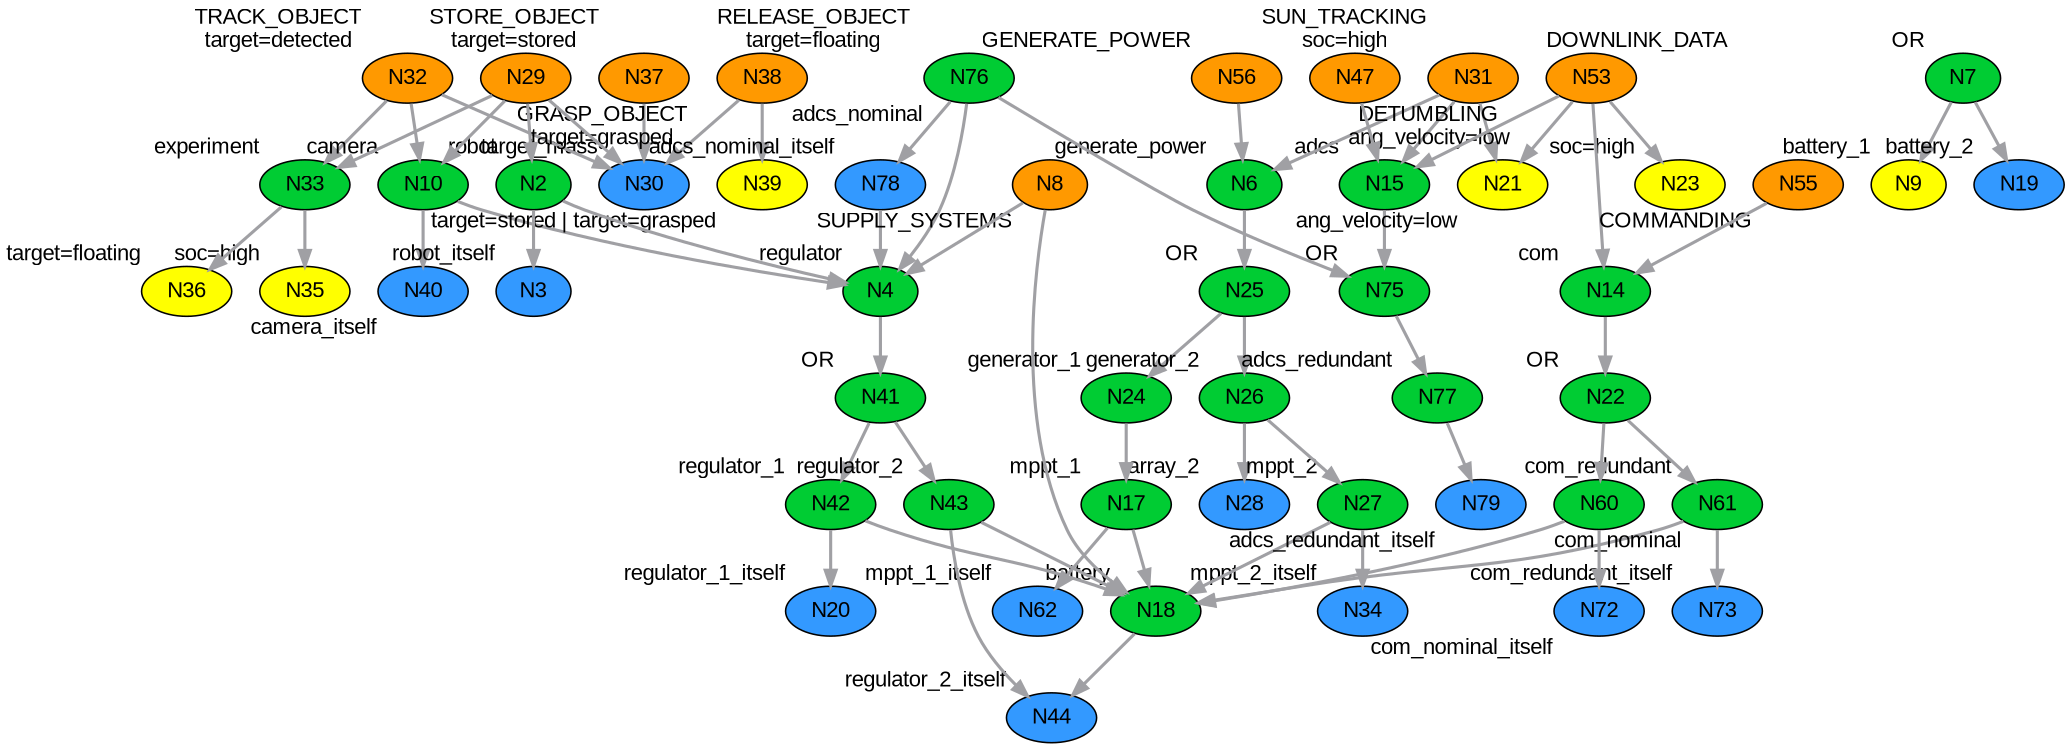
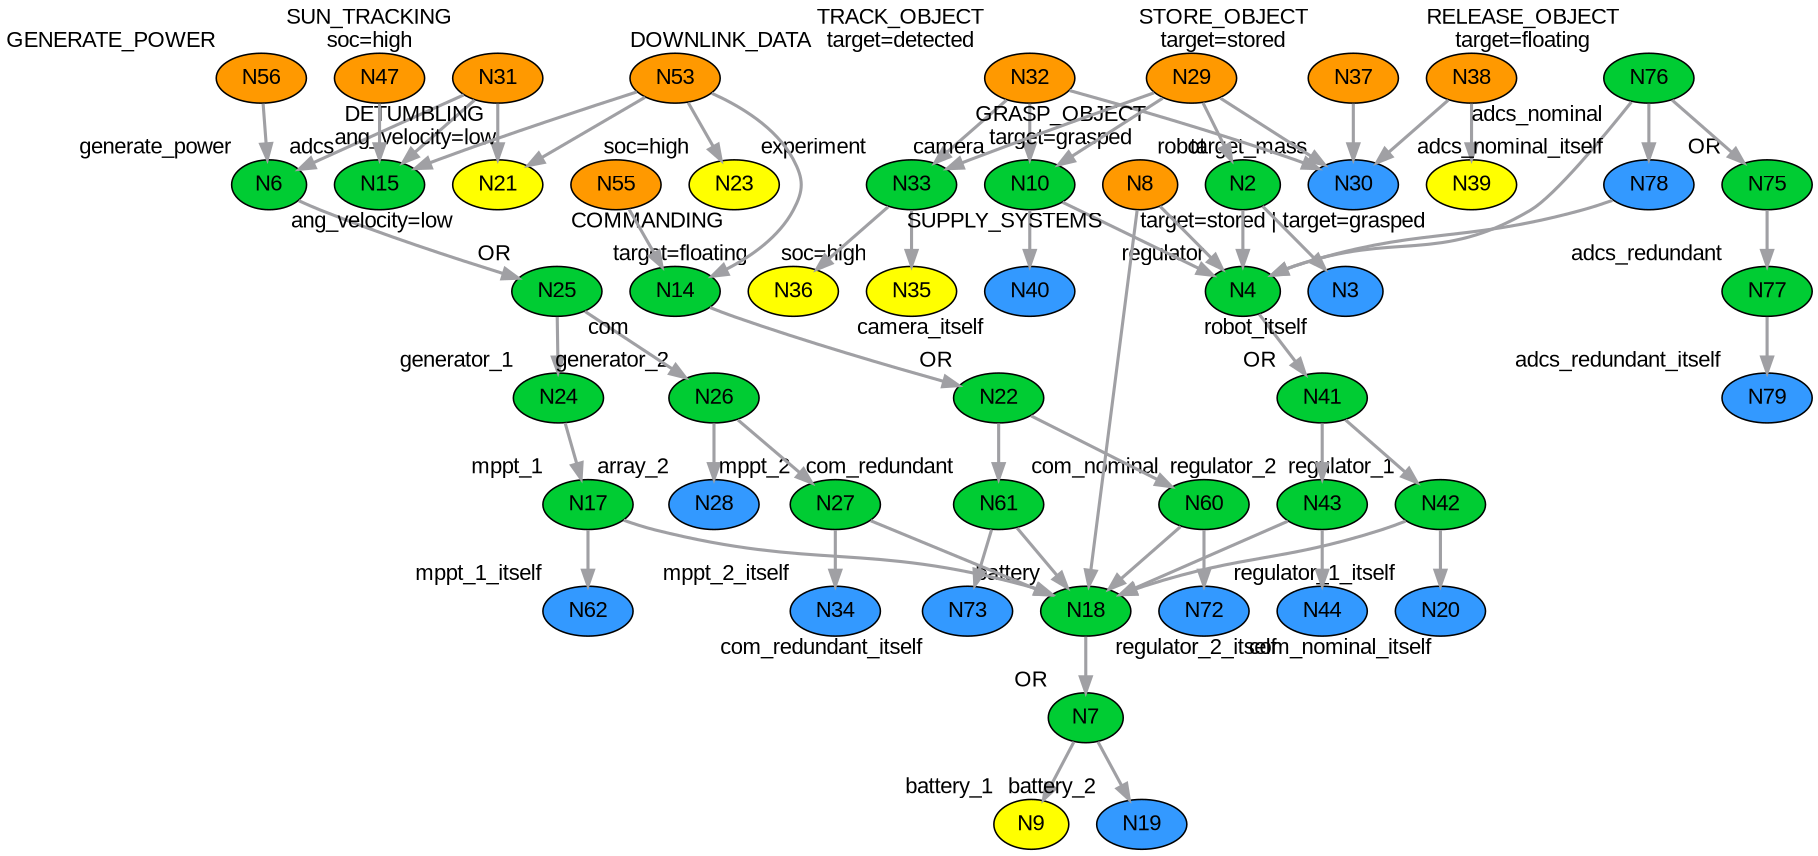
edge "N15 adcs" -> "N75 OR": removed
edge "N18 battery" -> "N44 regulator_2_itself": now "N18 battery" -> "N7 OR"
